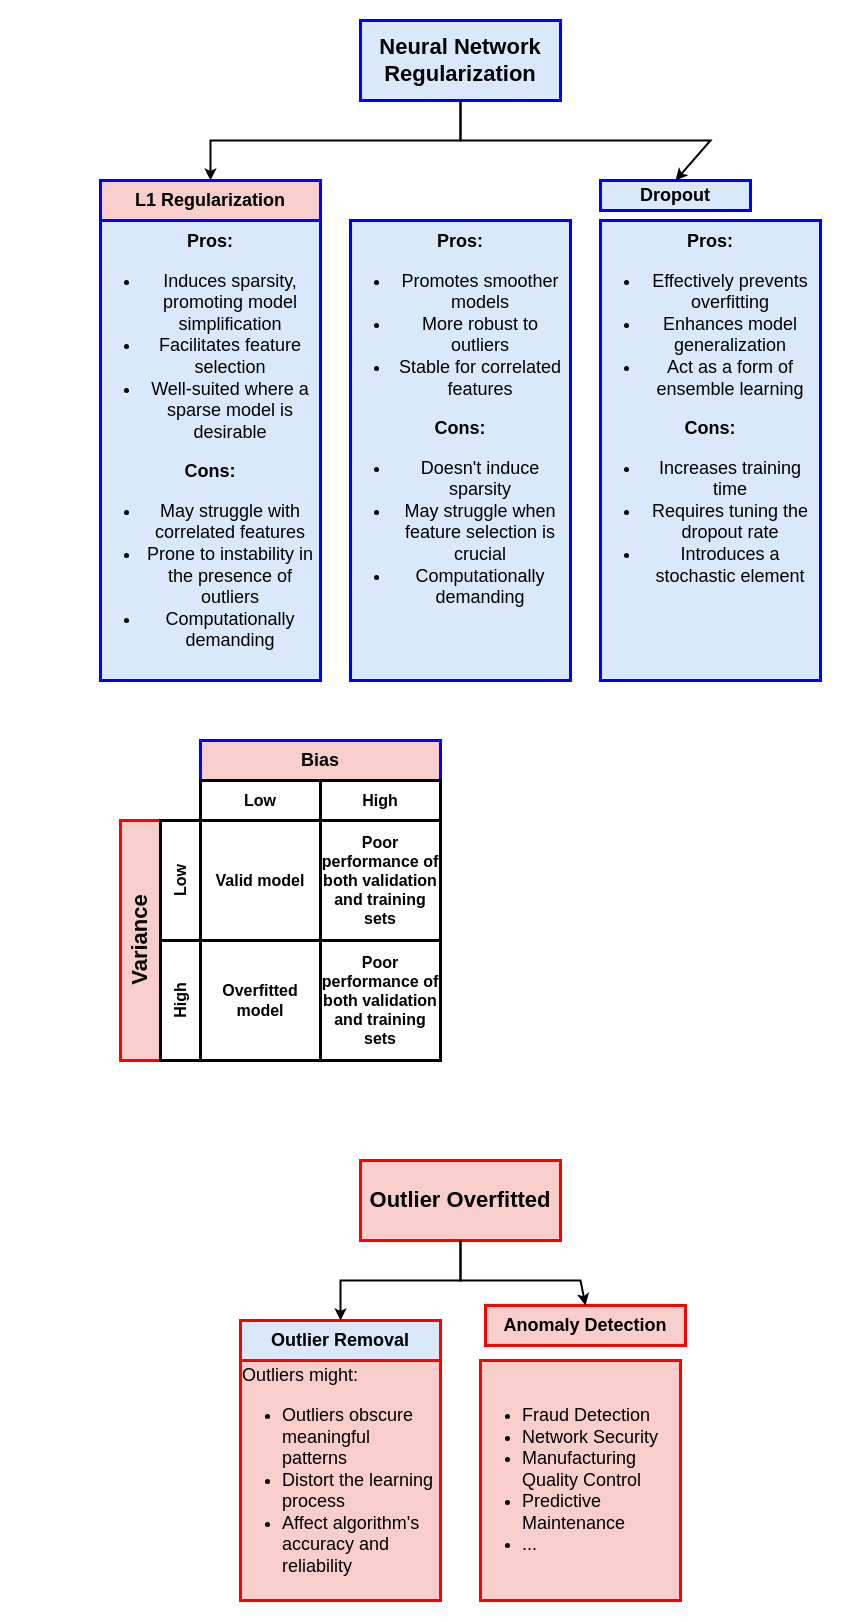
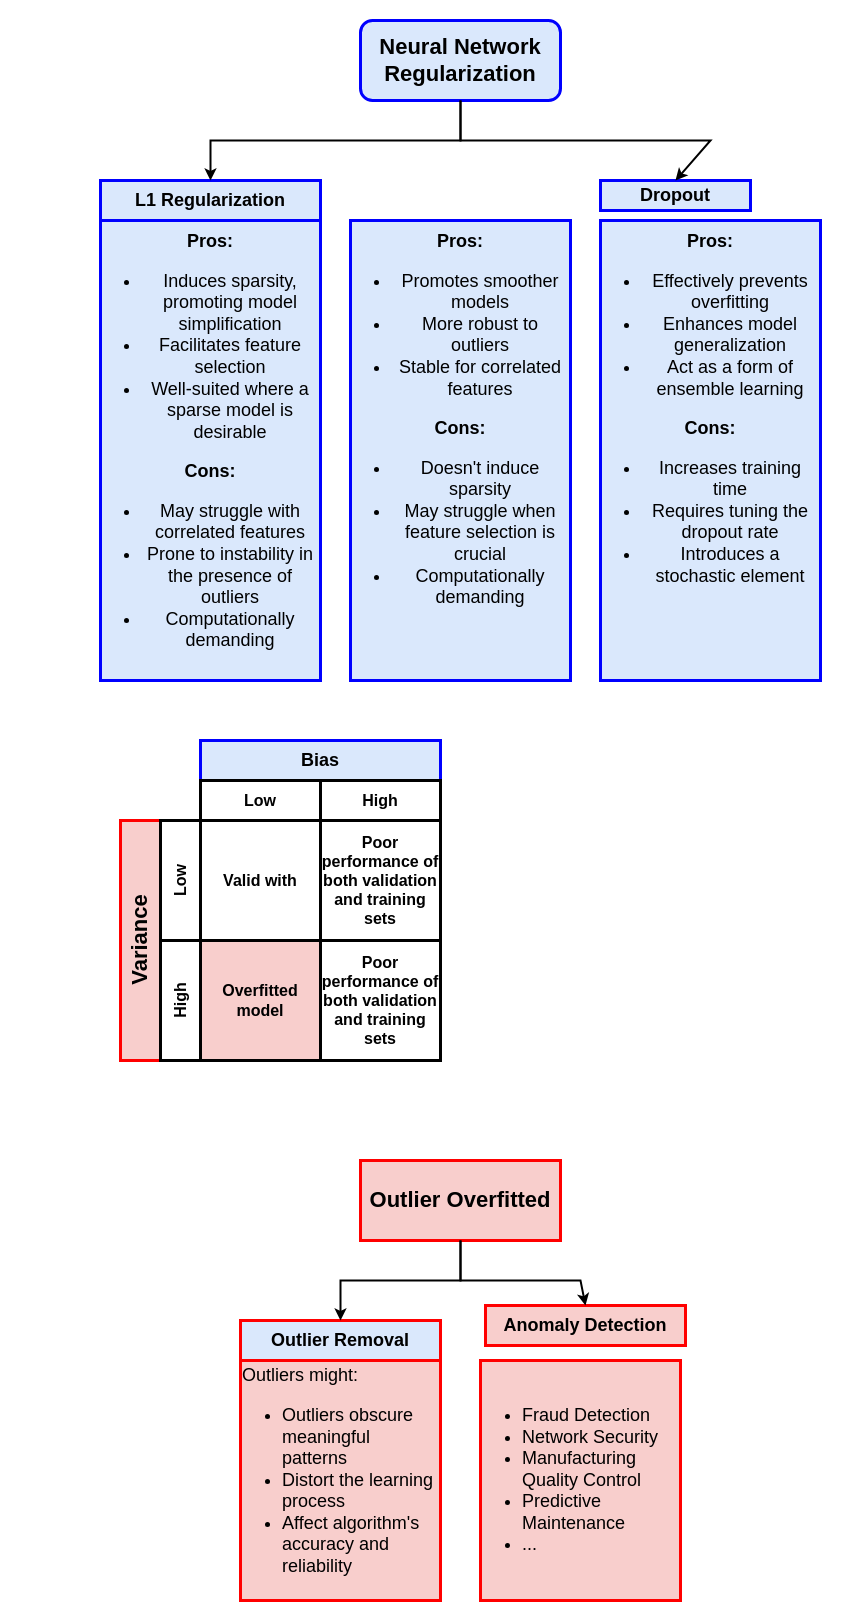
node "Neural Network Regularization": shape rectangle -> rounded rectangle
node "L1 Regularization": fillcolor #f8cecc -> #dae8fc
node "Bias": fillcolor #f8cecc -> #dae8fc
node "Valid model": label "Valid model" -> "Valid with"
node "Overfitted model": fillcolor #ffffff -> #f8cecc
